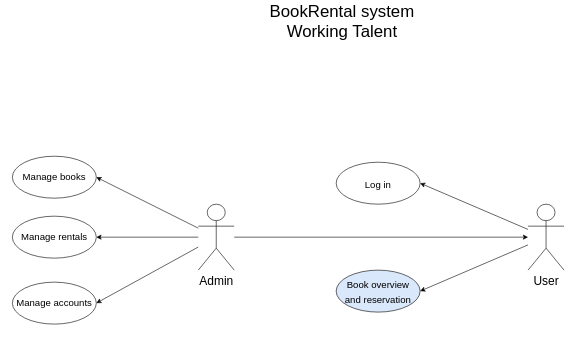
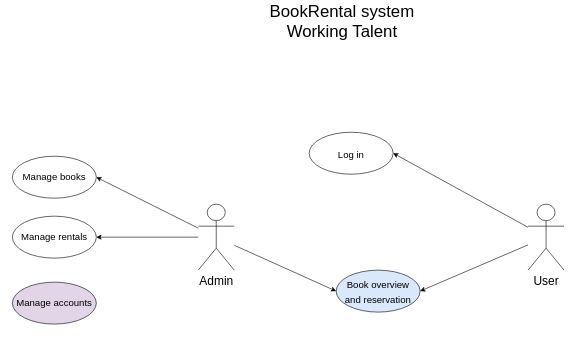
node "Log in": moved (378, 183) -> (351, 153)
edge "Admin" -> "User": now "Admin" -> "Book overview and reservation"
edge "Admin" -> "Manage accounts": removed
node "Manage accounts": fillcolor #ffffff -> #e1d5e7
